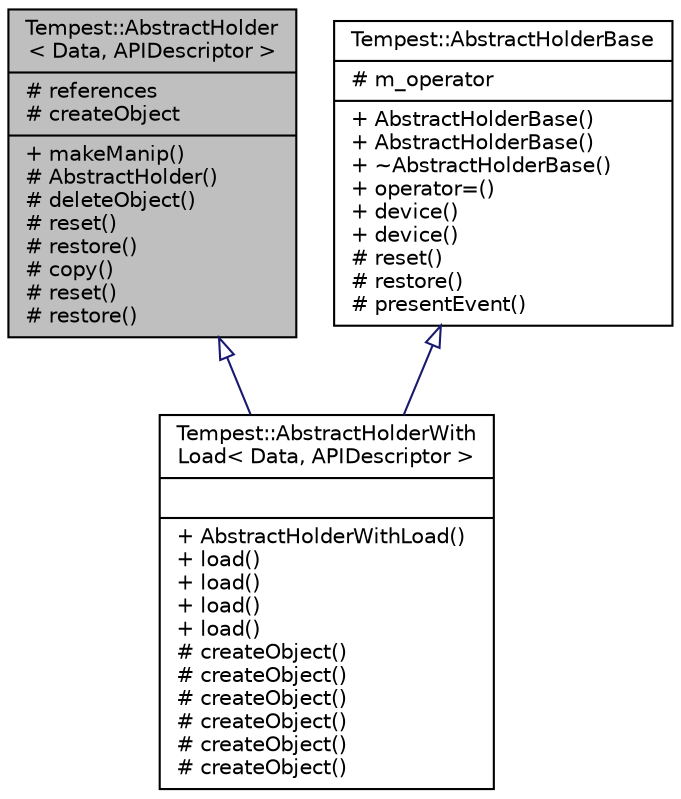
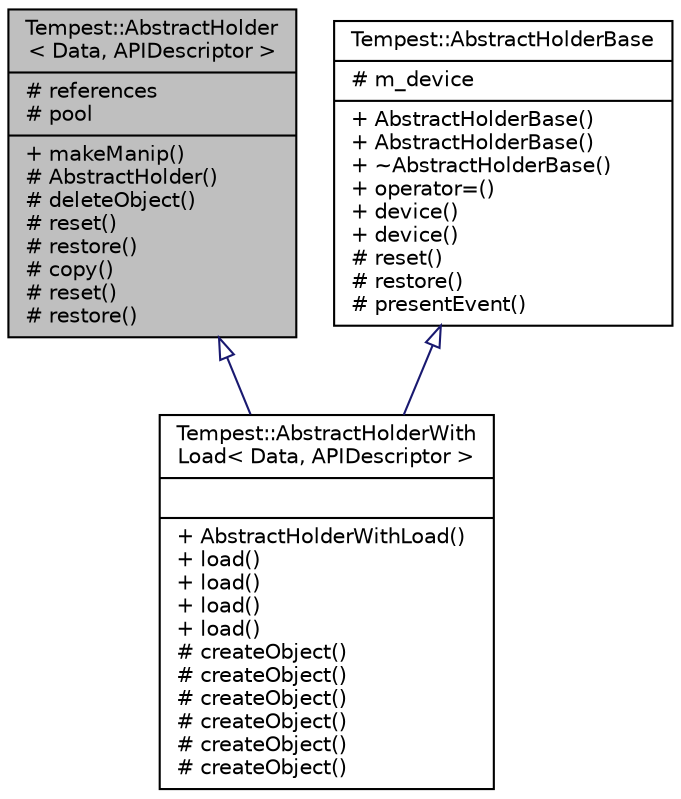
node "Tempest::AbstractHolderBase": text "# m_operator" -> "# m_device"
node "Tempest::AbstractHolder": text "# createObject" -> "# pool"
